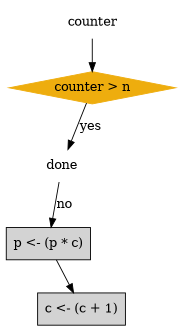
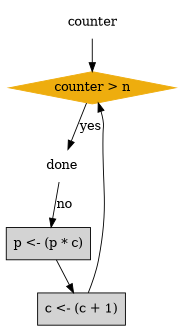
edge "c <- (c + 1)" -> "counter > n": added
